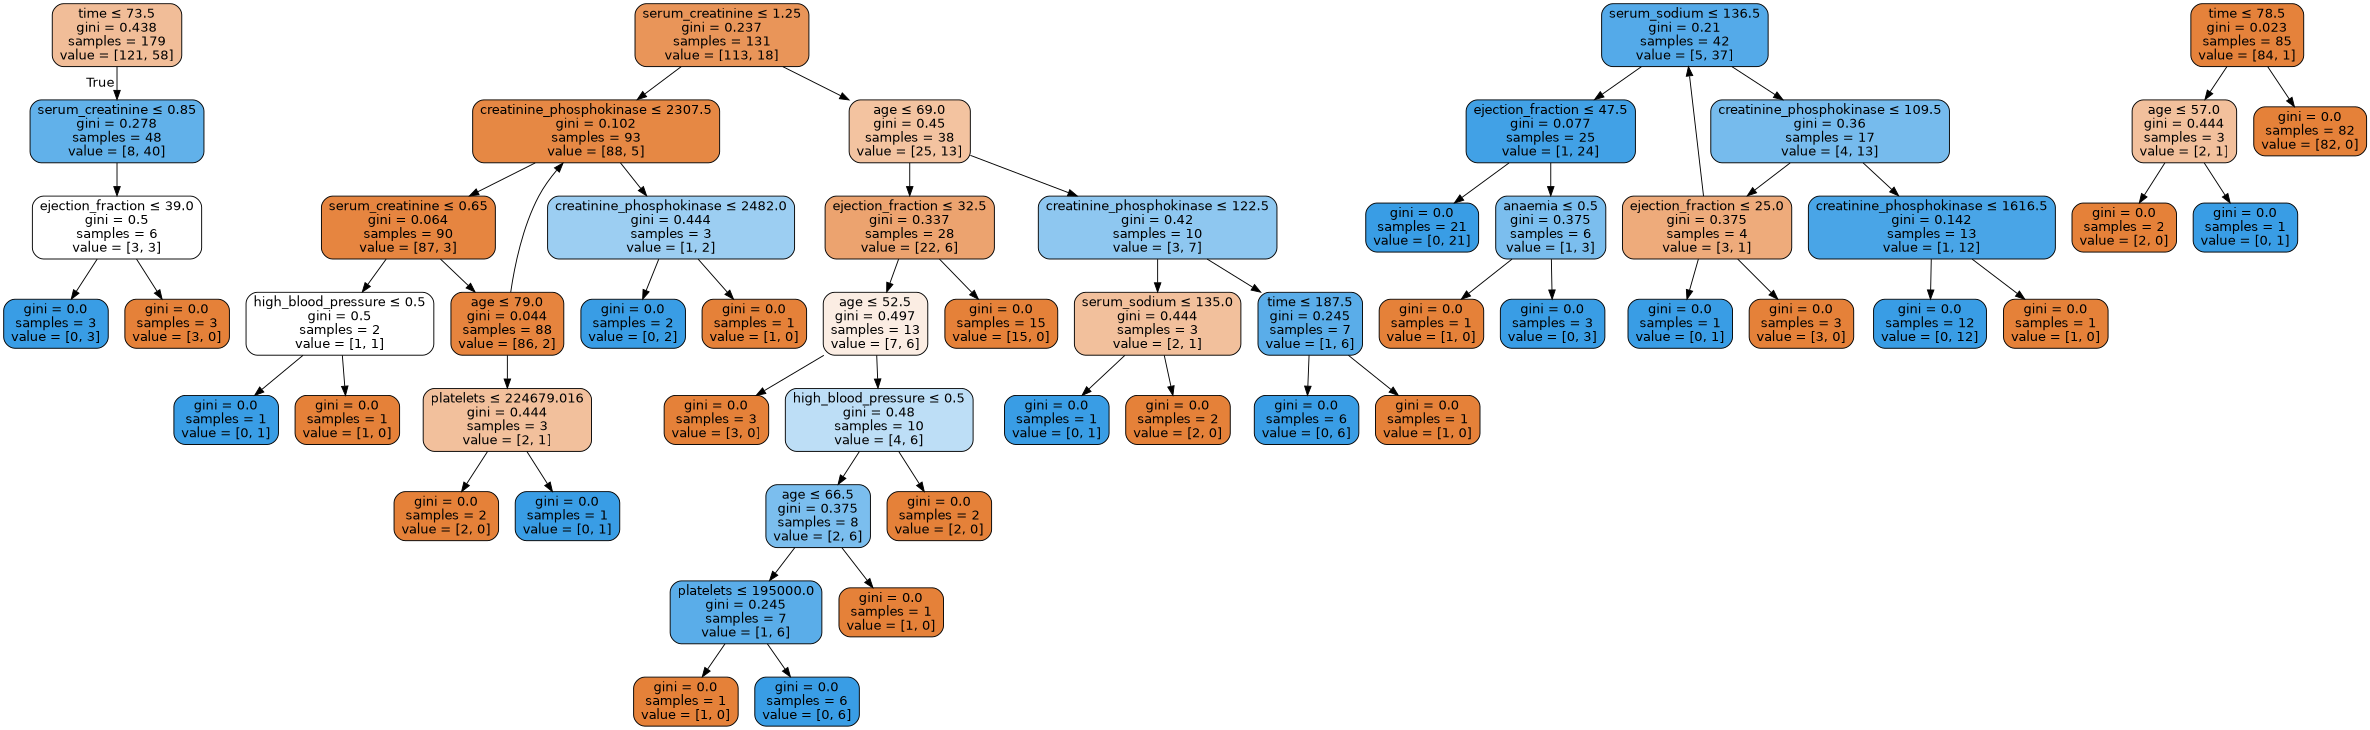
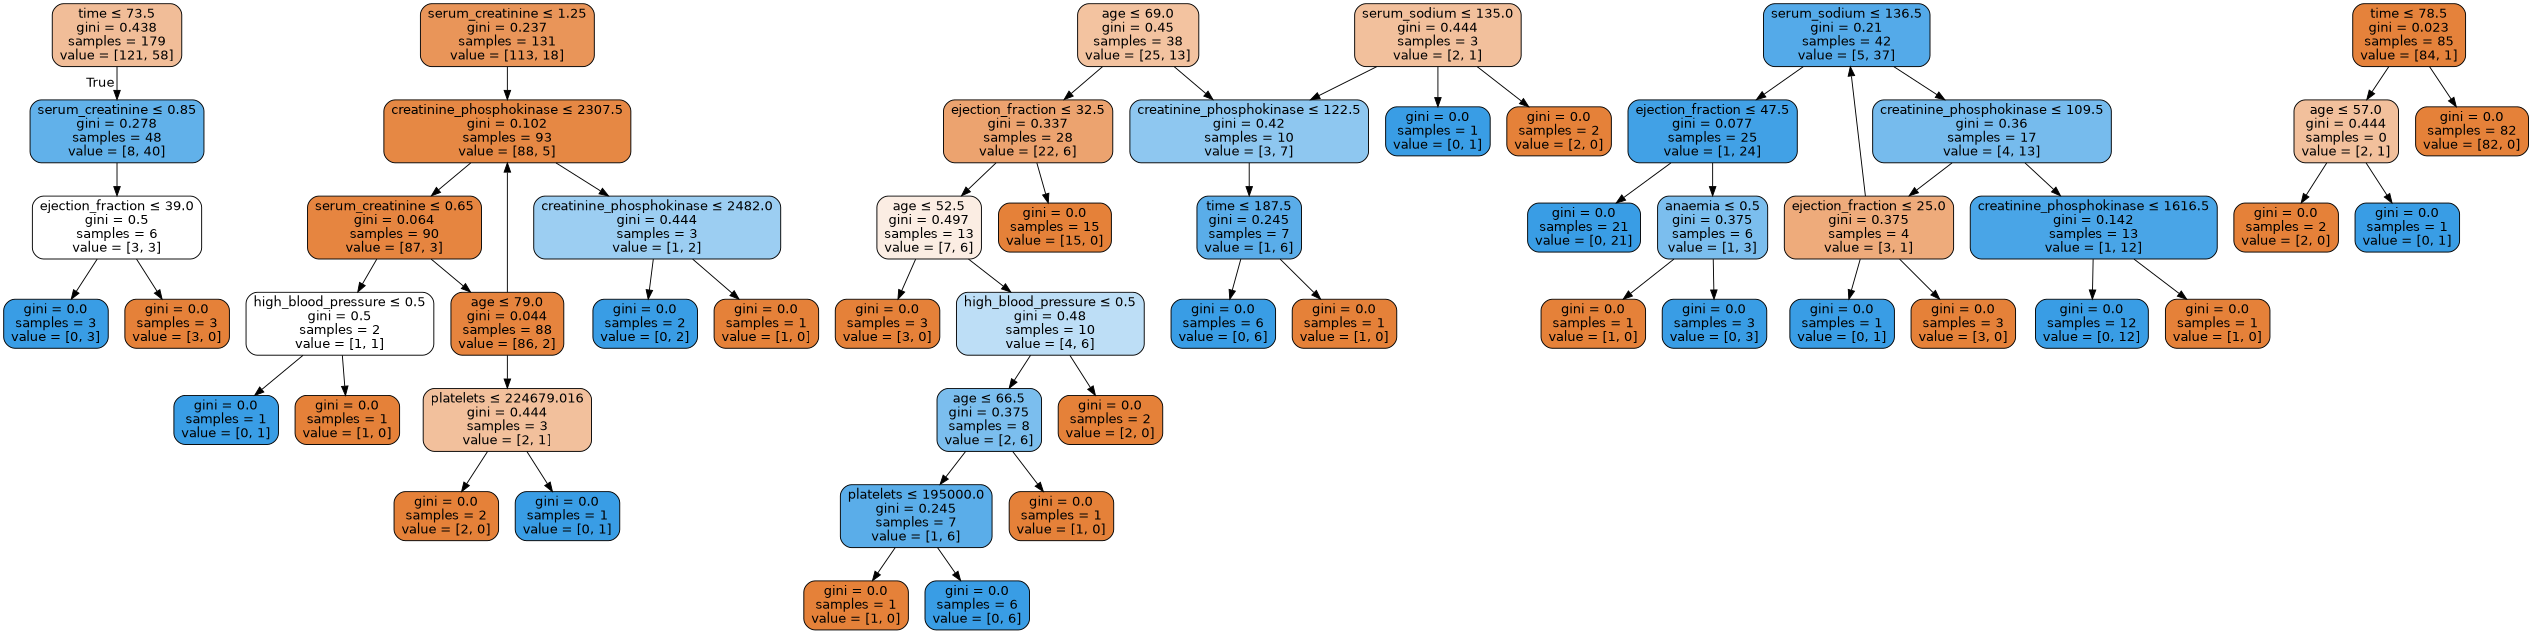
edge "serum_creatinine ≤ 1.25" -> "age ≤ 69.0": removed
node "age ≤ 57.0": text "samples = 3" -> "samples = 0"
edge "creatinine_phosphokinase ≤ 122.5" -> "serum_sodium ≤ 135.0": reversed
